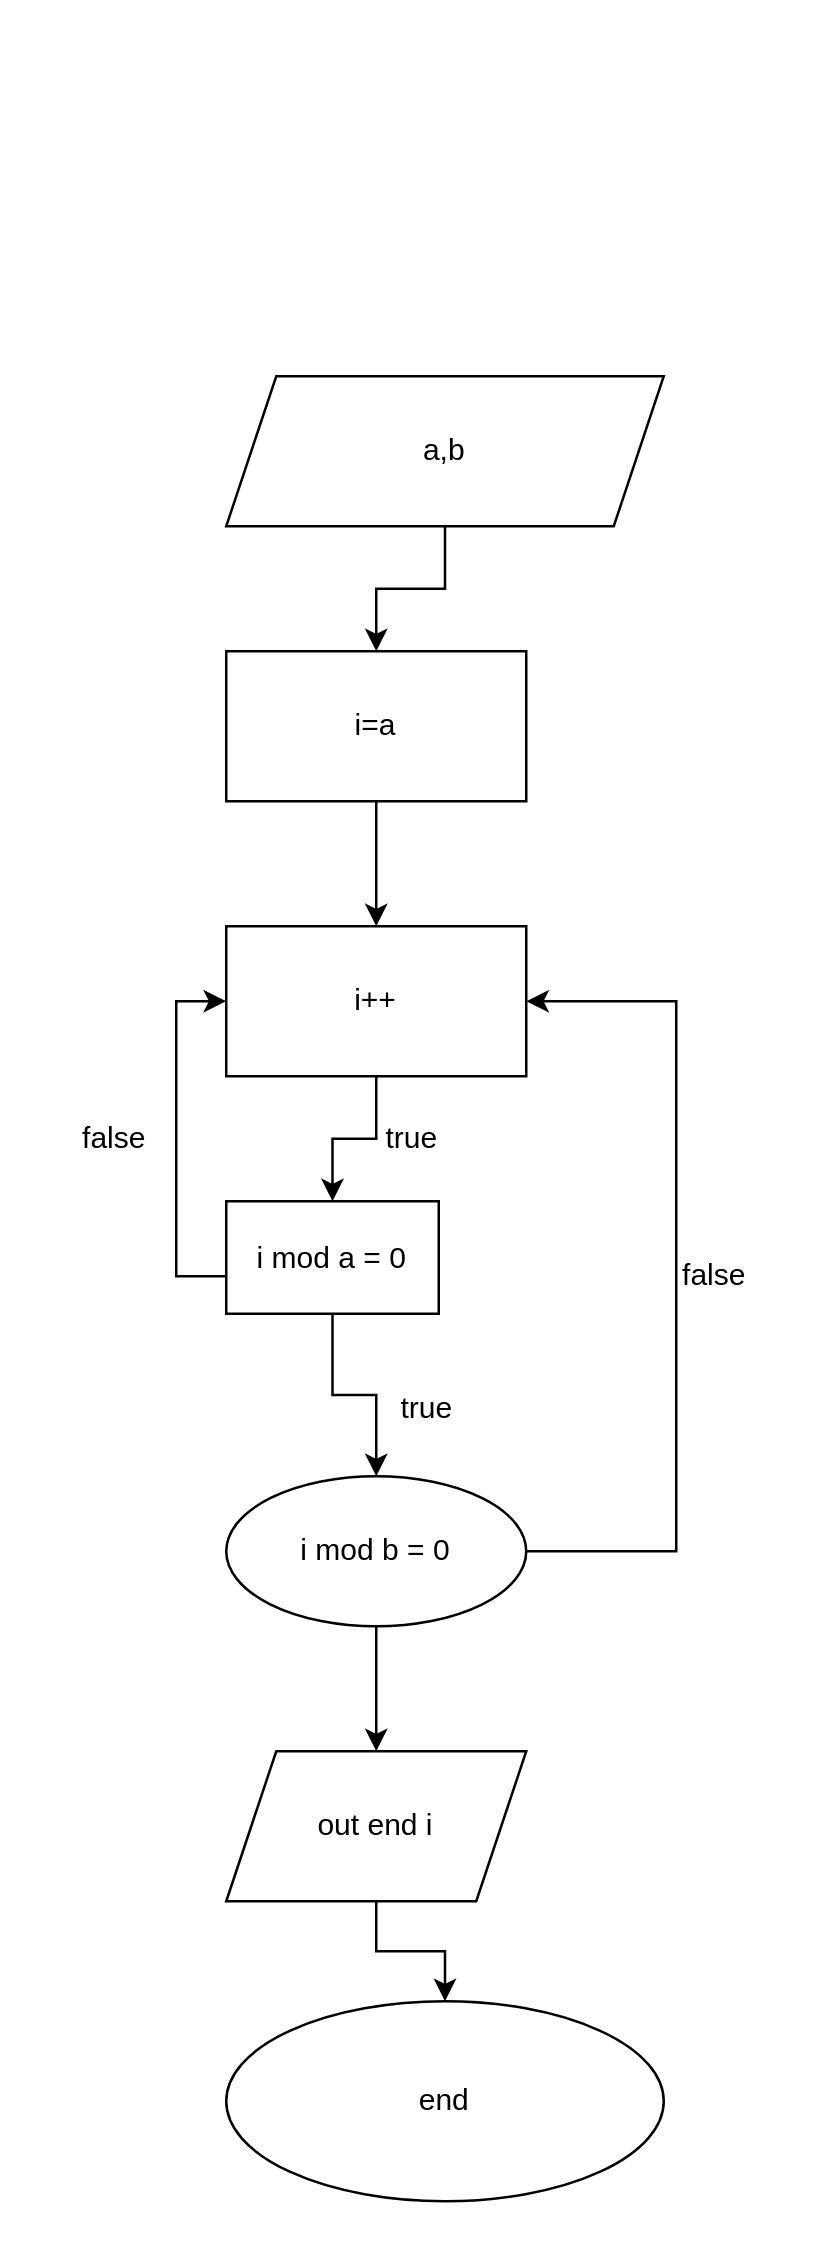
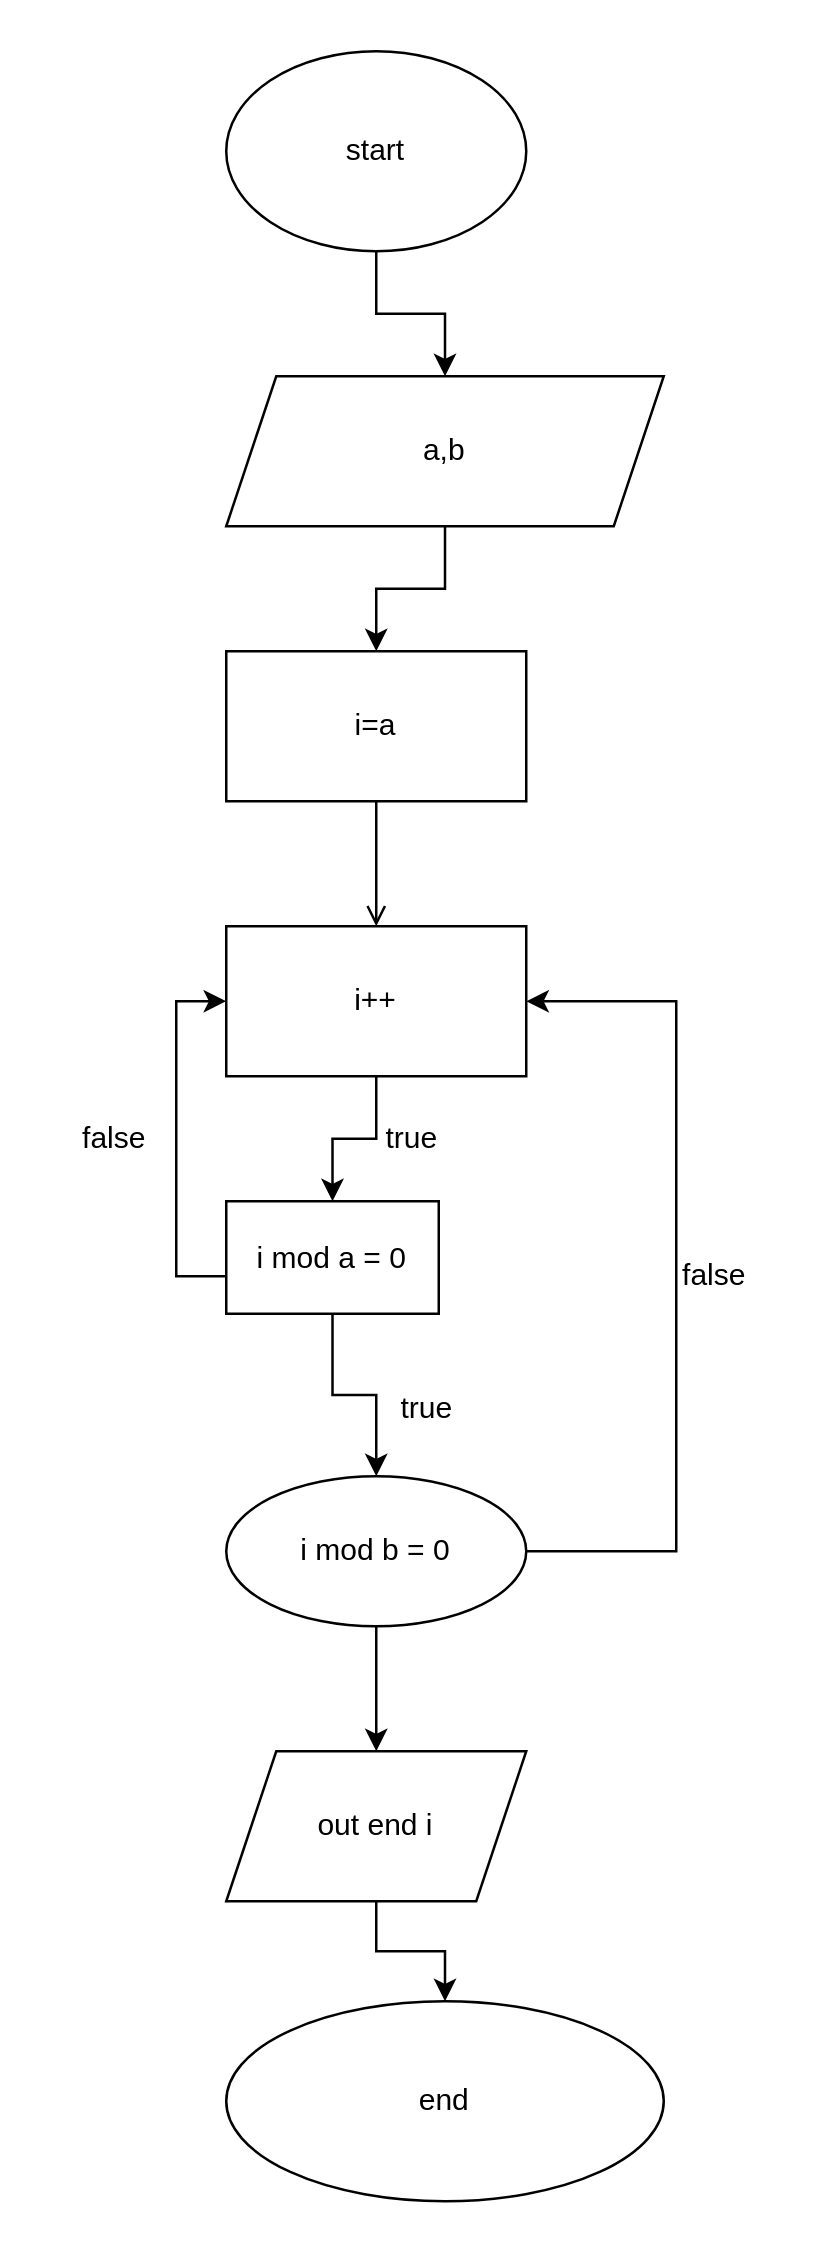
node "start": added
edge "start" -> "a,b": added
edge "i=a" -> "i++": arrowhead classic -> open
